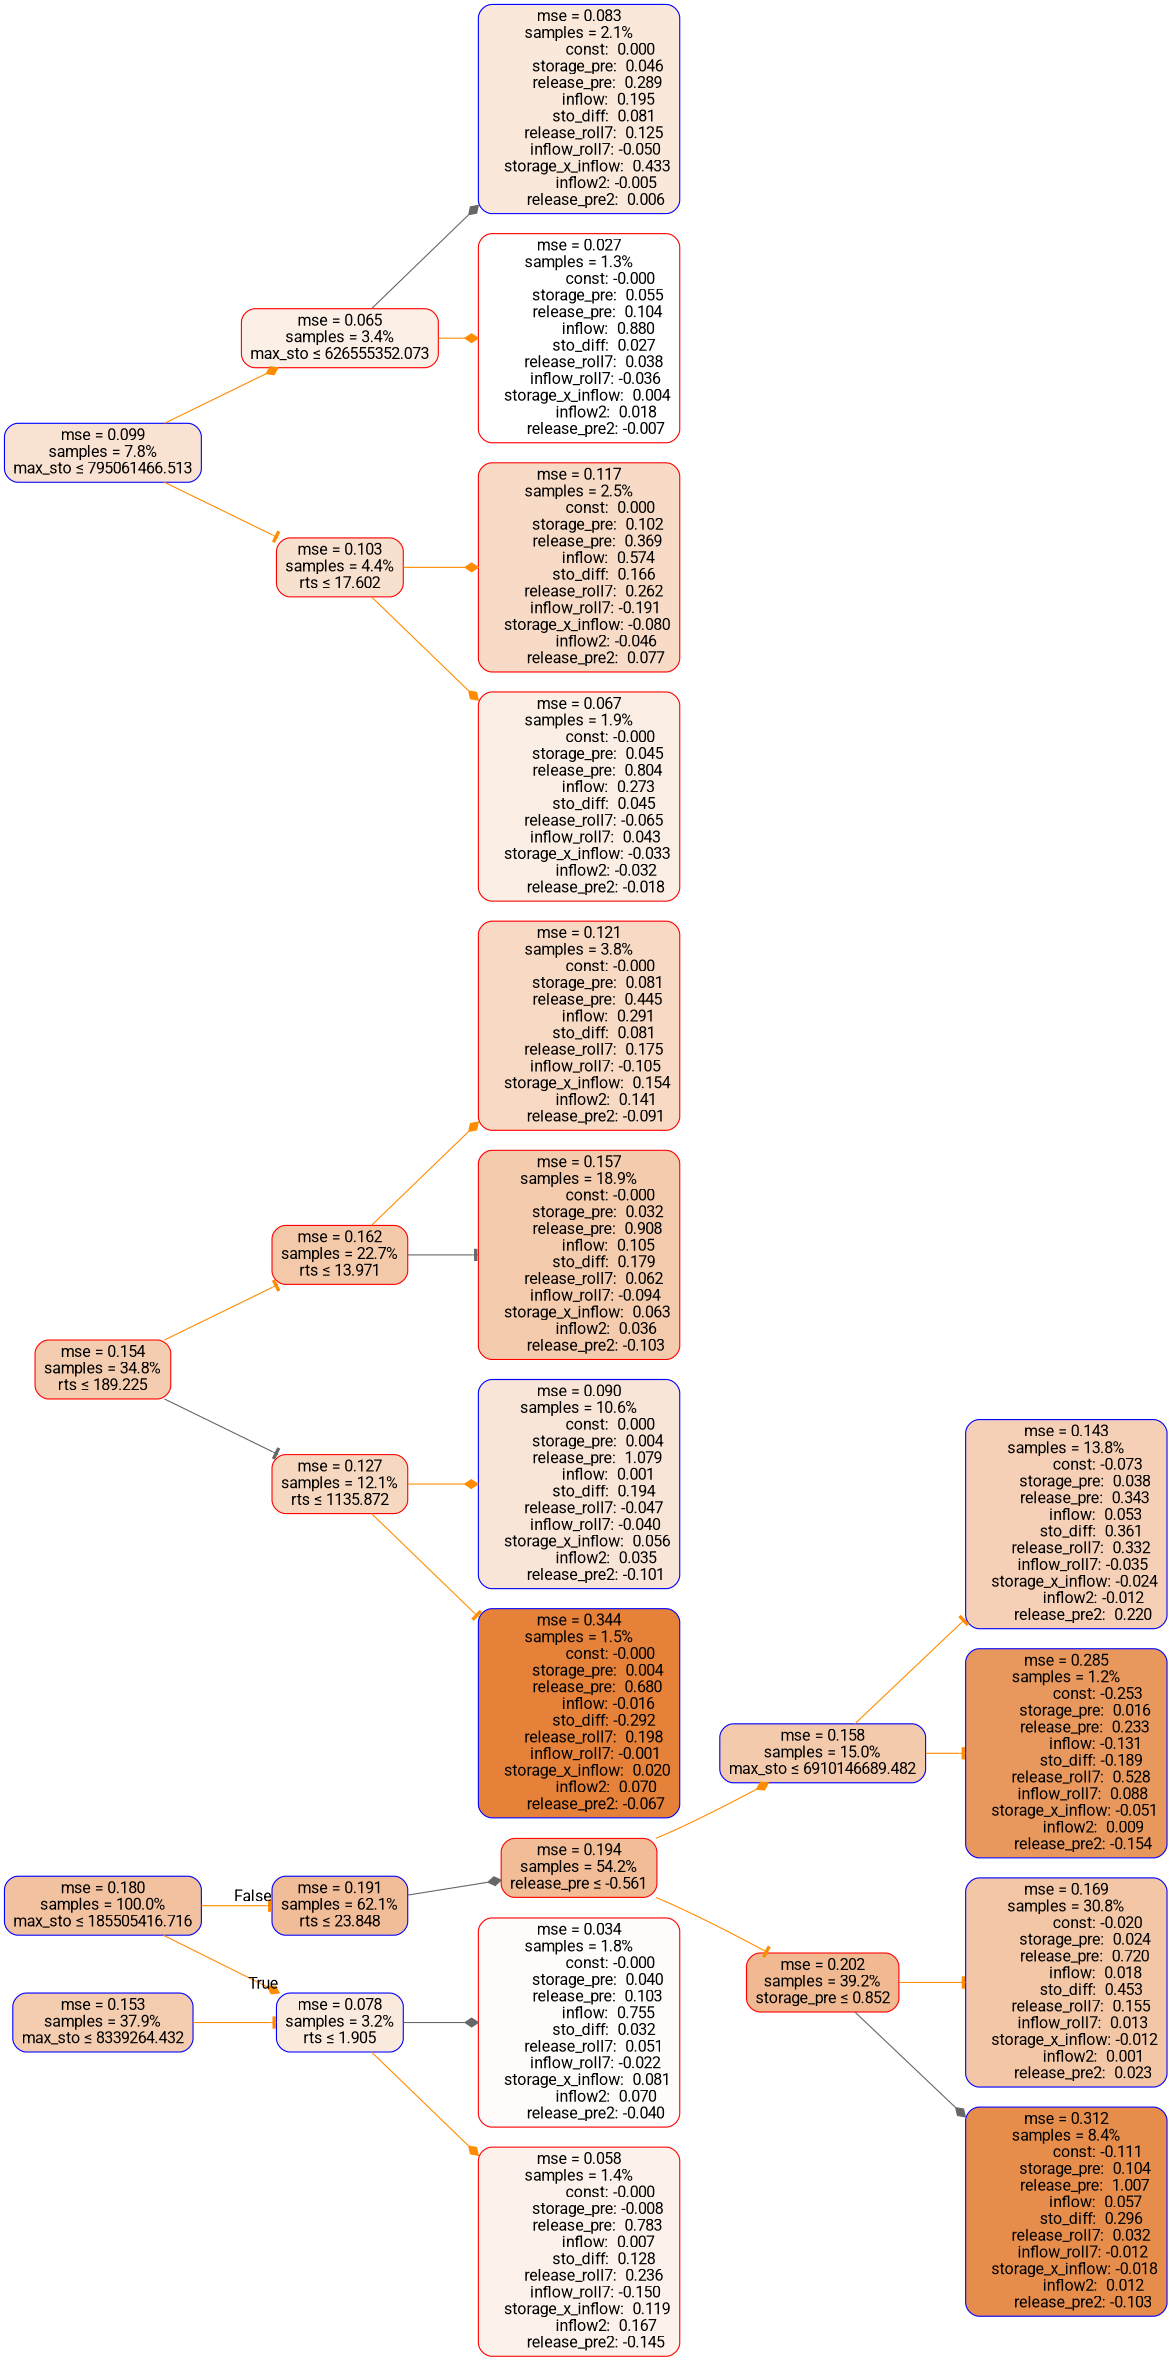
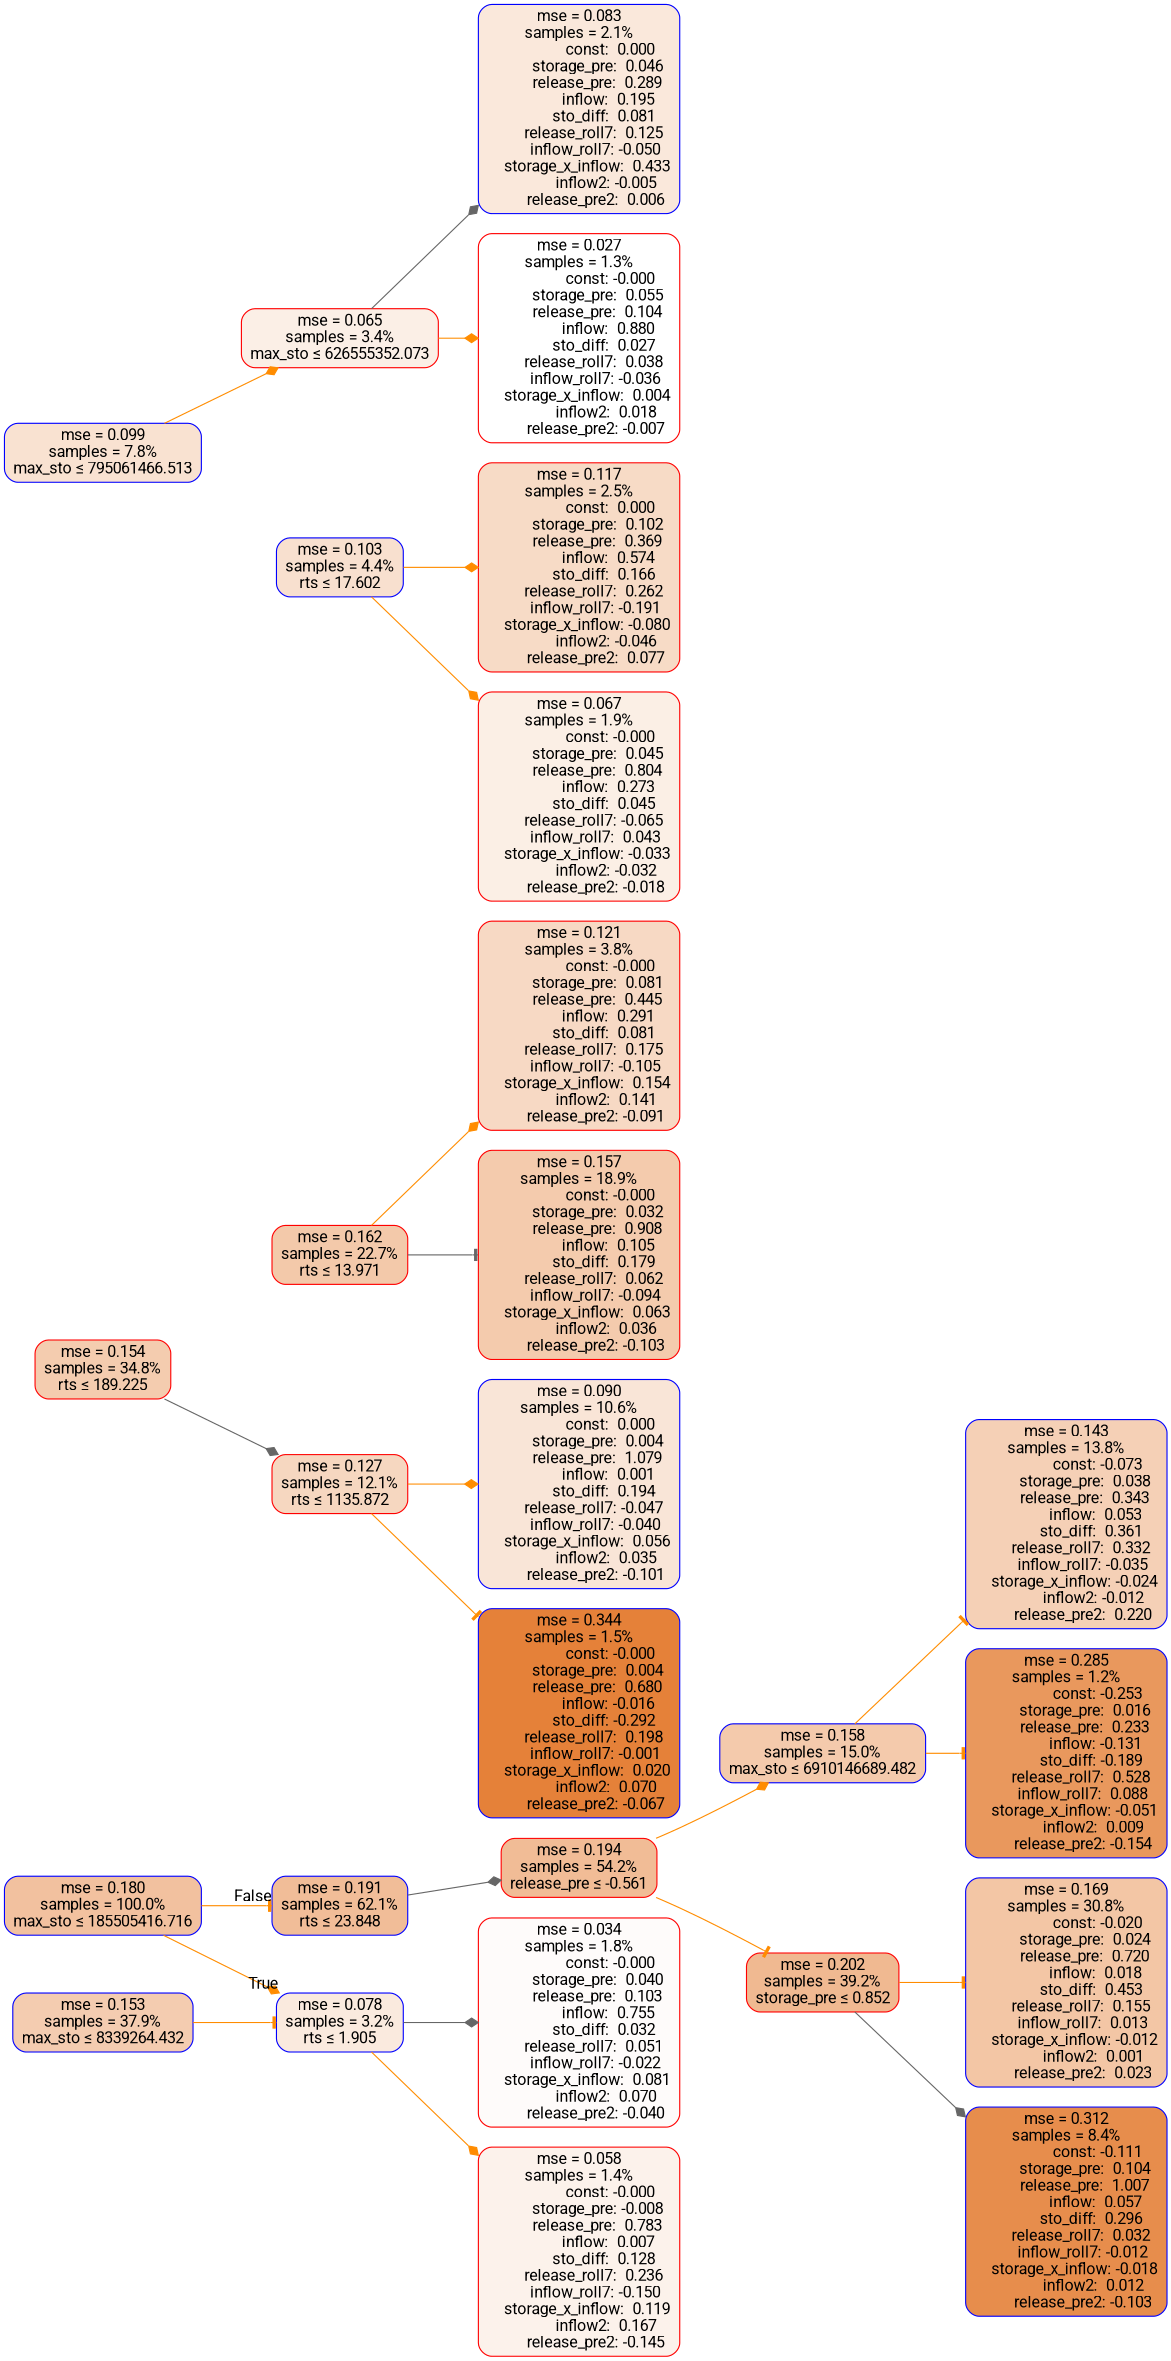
edge "mse = 0.099 samples = 7.8% max_sto ≤ 795061466.513" -> "mse = 0.103 samples = 4.4% rts ≤ 17.602": removed
node "mse = 0.103 samples = 4.4% rts ≤ 17.602": color red -> blue
edge "mse = 0.154 samples = 34.8% rts ≤ 189.225" -> "mse = 0.162 samples = 22.7% rts ≤ 13.971": removed
edge "mse = 0.154 samples = 34.8% rts ≤ 189.225" -> "mse = 0.127 samples = 12.1% rts ≤ 1135.872": arrowhead tee -> diamond
